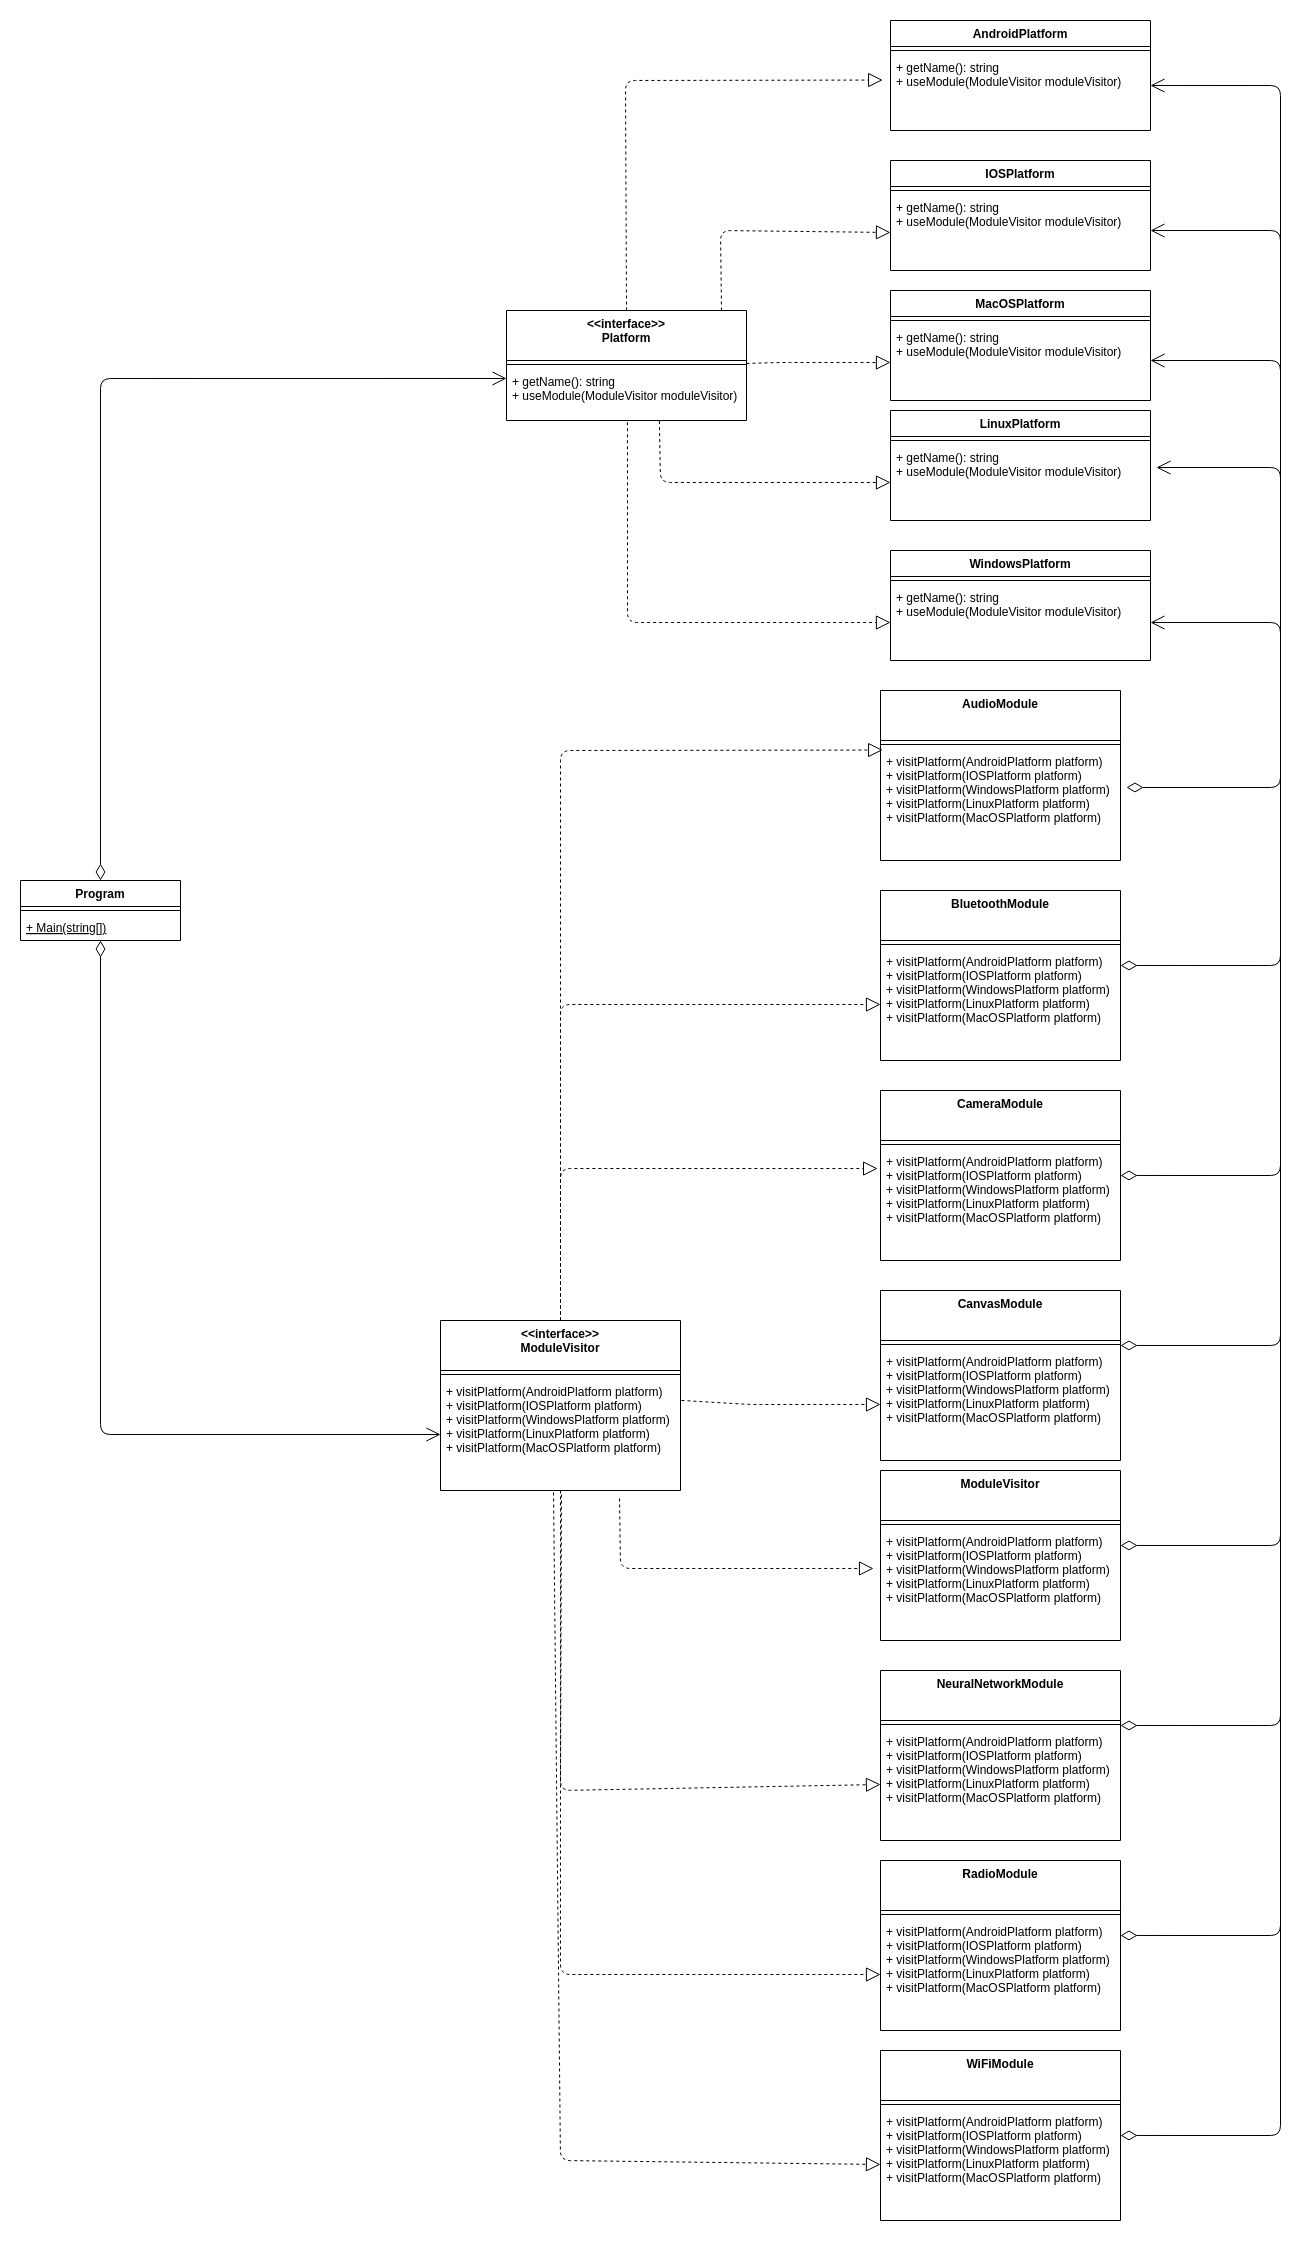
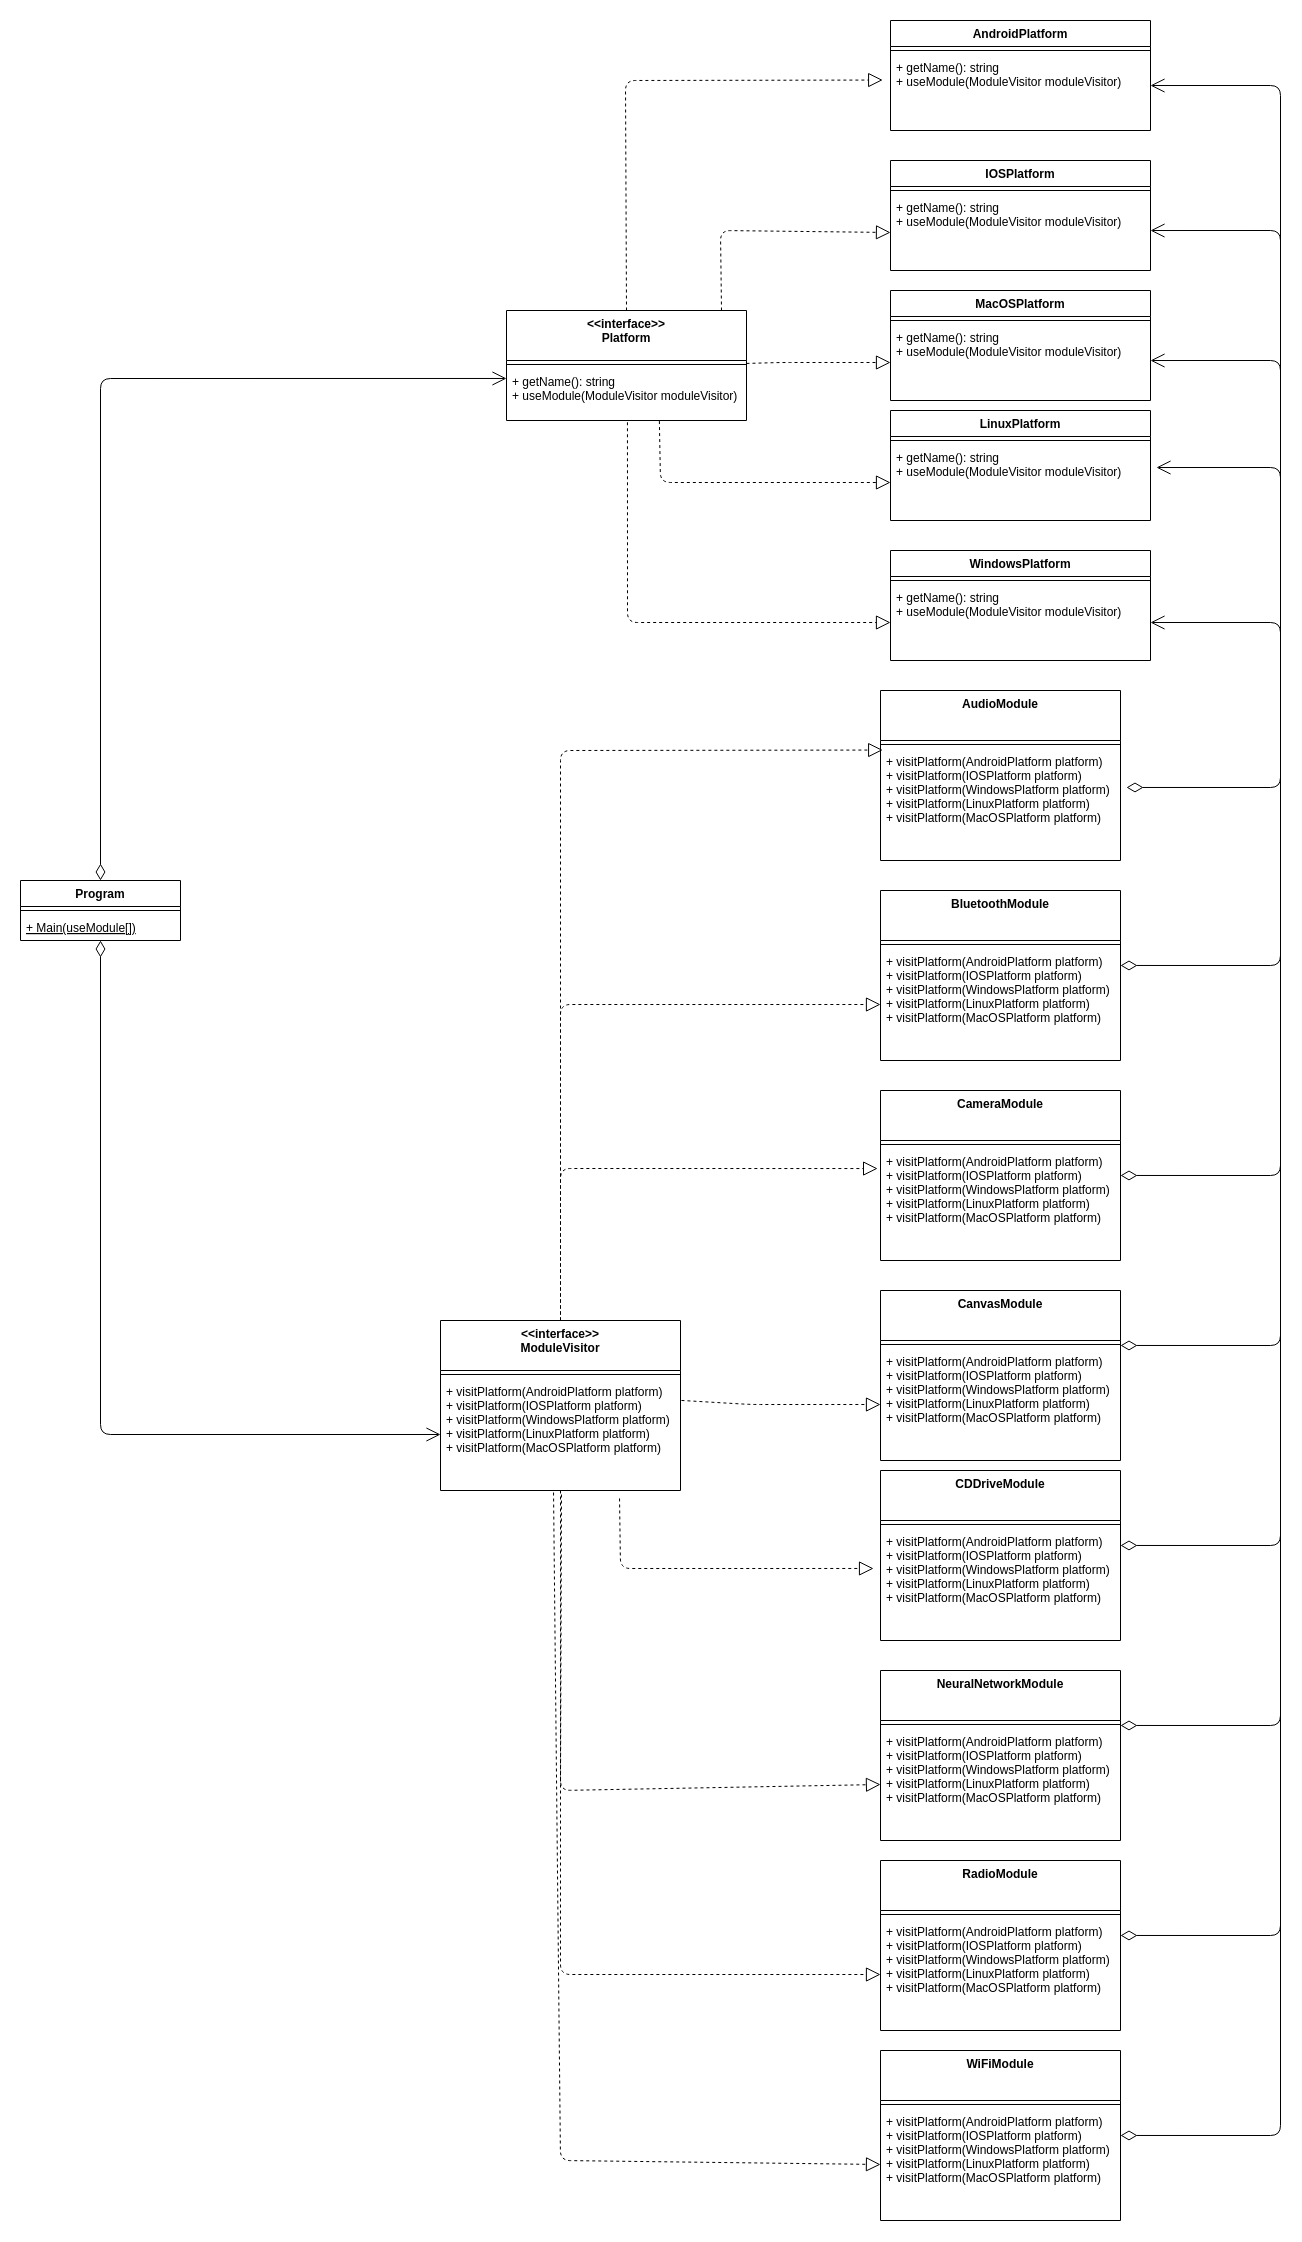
node "+ Main(string[])": label "+ Main(string[])" -> "+ Main(useModule[])"
node "ModuleVisitor": label "ModuleVisitor" -> "CDDriveModule"
